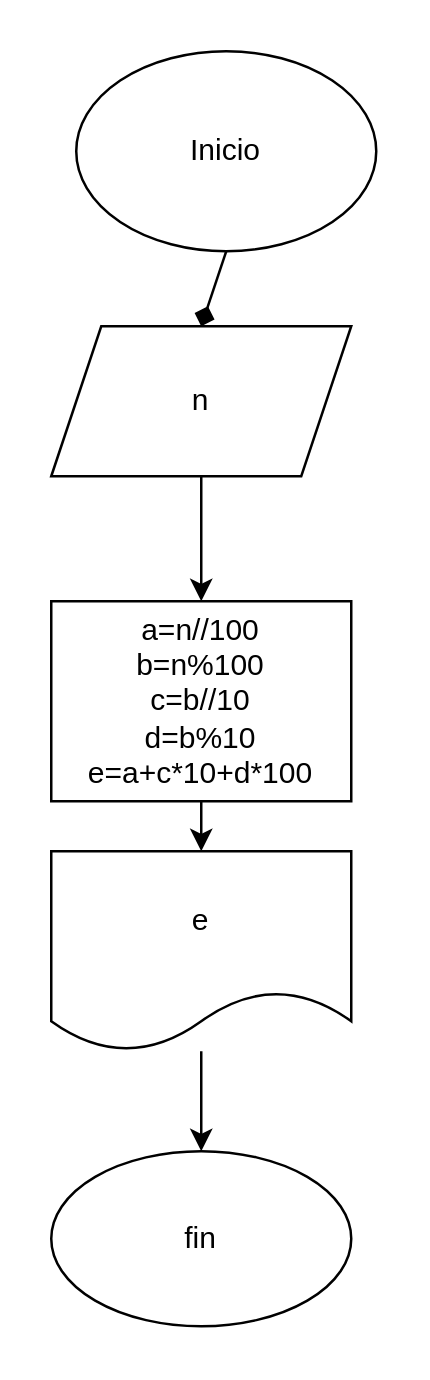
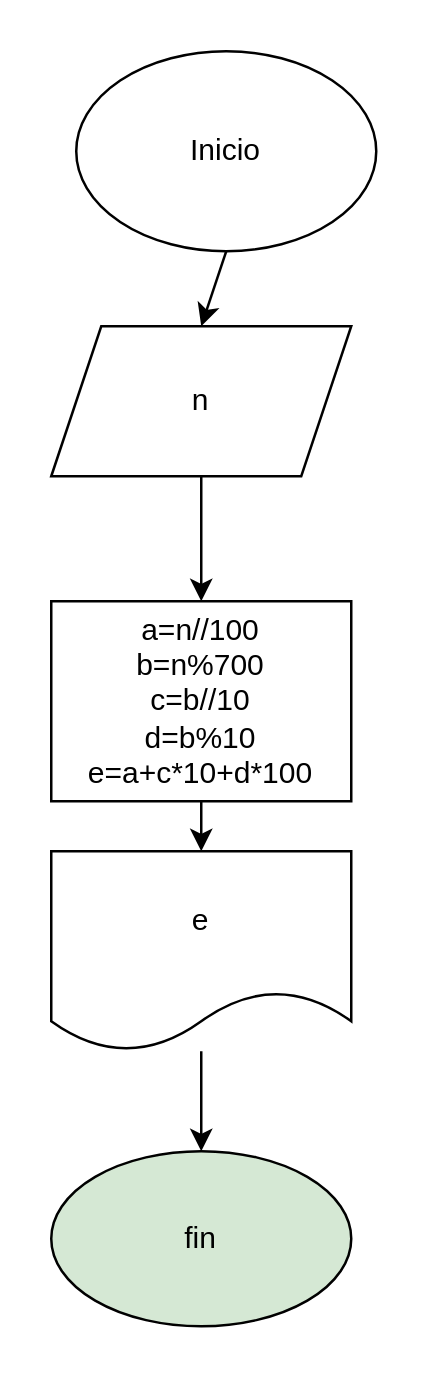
edge "Inicio" -> "n": arrowhead diamond -> classic
node "a=n//100 b=n%100 c=b//10 d=b%10 e=a+c*10+d*100": label "a=n//100 b=n%100 c=b//10 d=b%10 e=a+c*10+d*100" -> "a=n//100 b=n%700 c=b//10 d=b%10 e=a+c*10+d*100"
node "fin": fillcolor #ffffff -> #d5e8d4
